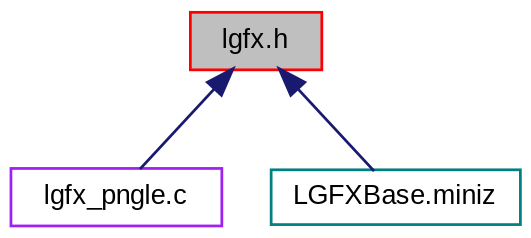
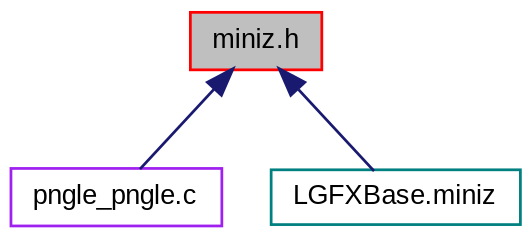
node "lgfx.h": label "lgfx.h" -> "miniz.h"
node "lgfx_pngle.c": label "lgfx_pngle.c" -> "pngle_pngle.c"
